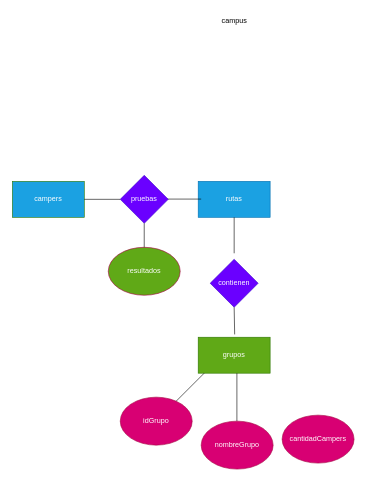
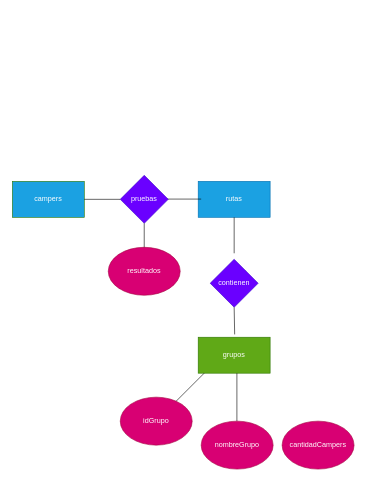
node "campus": removed
node "resultados": fillcolor #60a917 -> #d80073
node "cantidadCampers": moved (318, 440) -> (318, 446)
